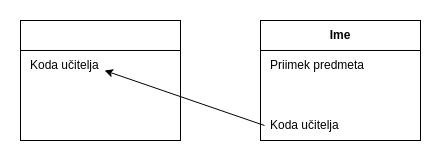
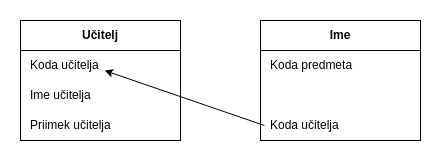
node "Učitelj": added
node "Priimek predmeta": label "Priimek predmeta" -> "Koda predmeta"
node "Ime učitelja": added
node "Priimek učitelja": added
